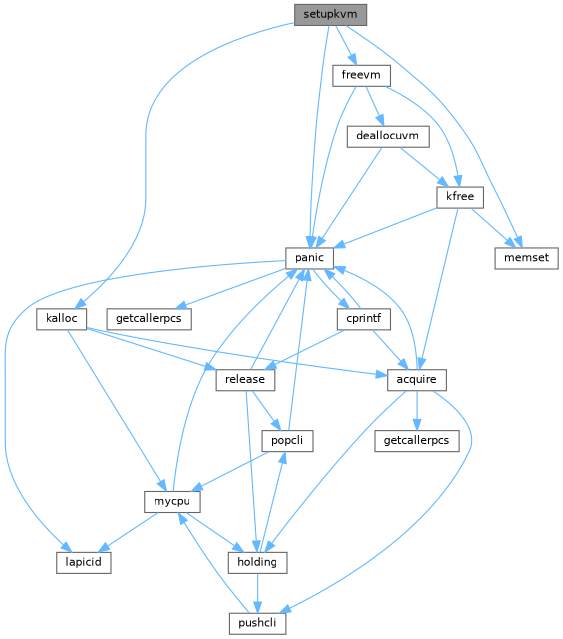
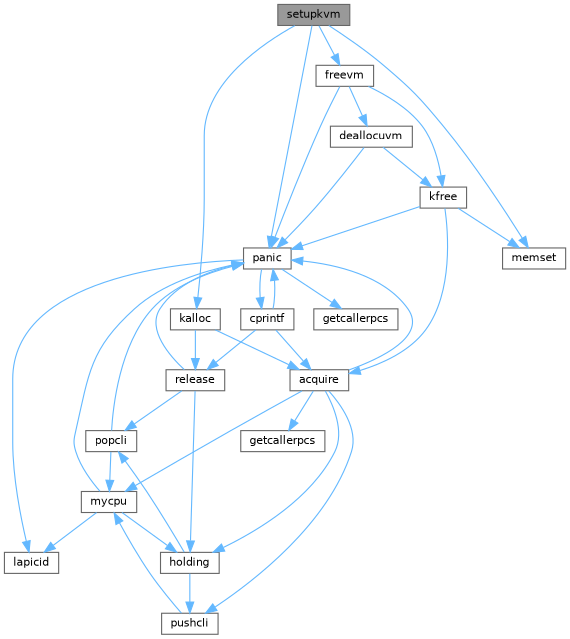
edge "kalloc" -> "mycpu": now "acquire" -> "mycpu"
